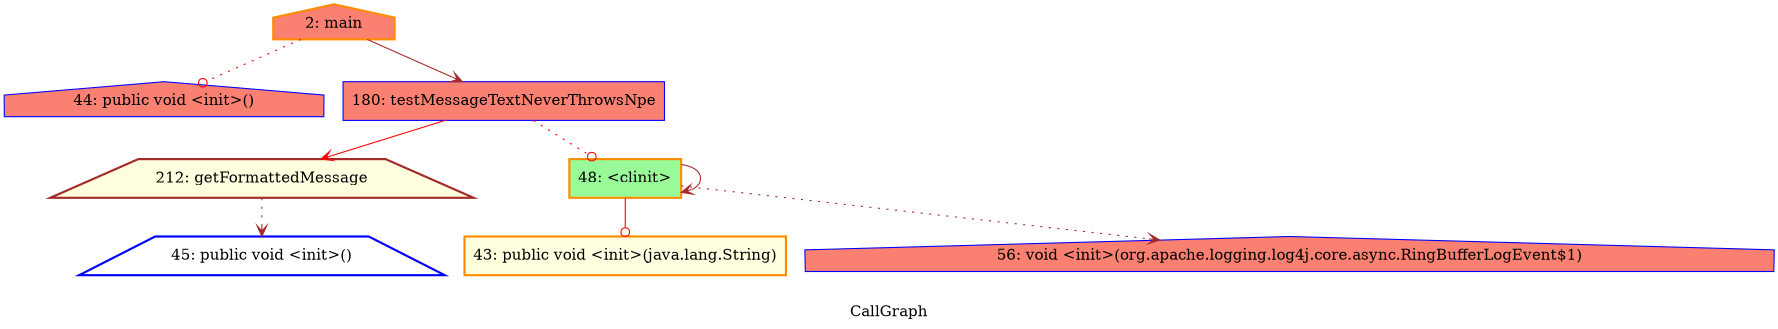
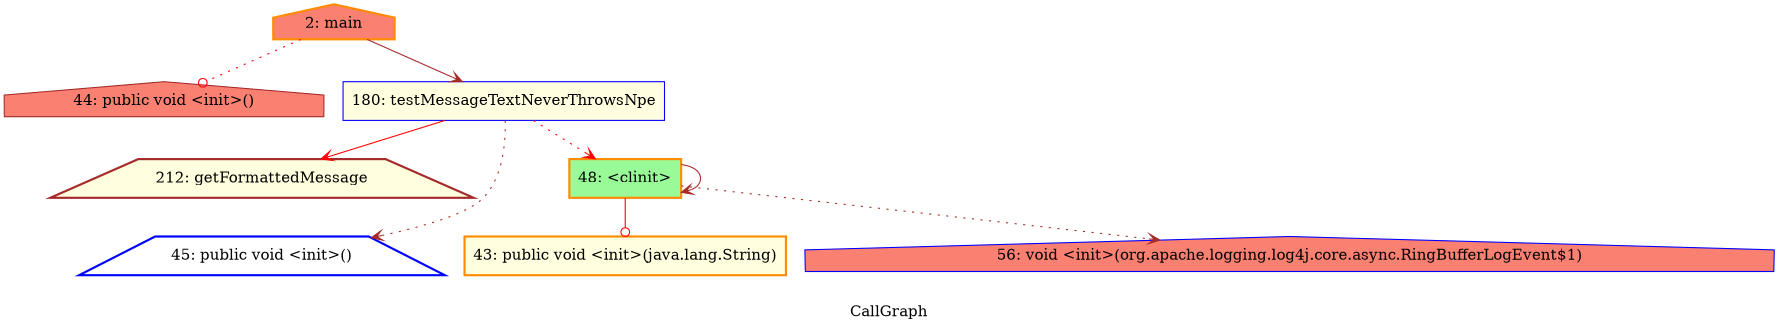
node "44: public void <init>()": color blue -> brown
node "180: testMessageTextNeverThrowsNpe": fillcolor salmon -> lightyellow
edge "180: testMessageTextNeverThrowsNpe" -> "48: <clinit>": arrowhead odot -> vee
edge "212: getFormattedMessage" -> "45: public void <init>()": now "180: testMessageTextNeverThrowsNpe" -> "45: public void <init>()"
